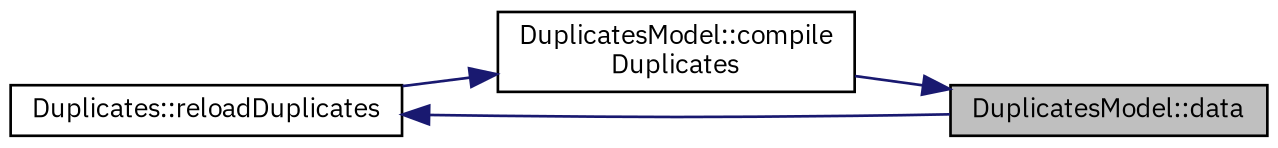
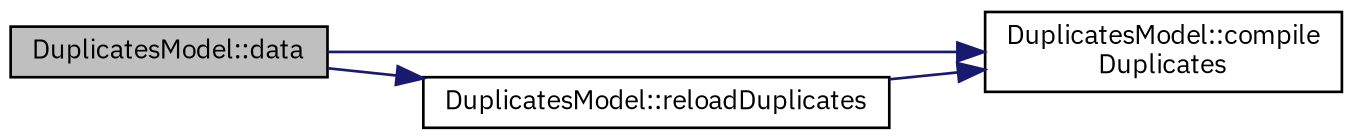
edge "DuplicatesModel::compile Duplicates" -> "DuplicatesModel::data": reversed
node "Duplicates::reloadDuplicates": label "Duplicates::reloadDuplicates" -> "DuplicatesModel::reloadDuplicates"
